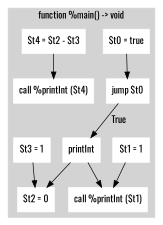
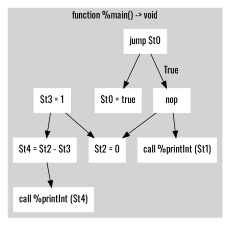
edge "$t0 = true" -> "jump $t0": reversed
edge "$t3 = 1" -> "$t4 = $t2 - $t3": added
node "printInt": label "printInt" -> "nop"
node "$t1 = 1": removed
